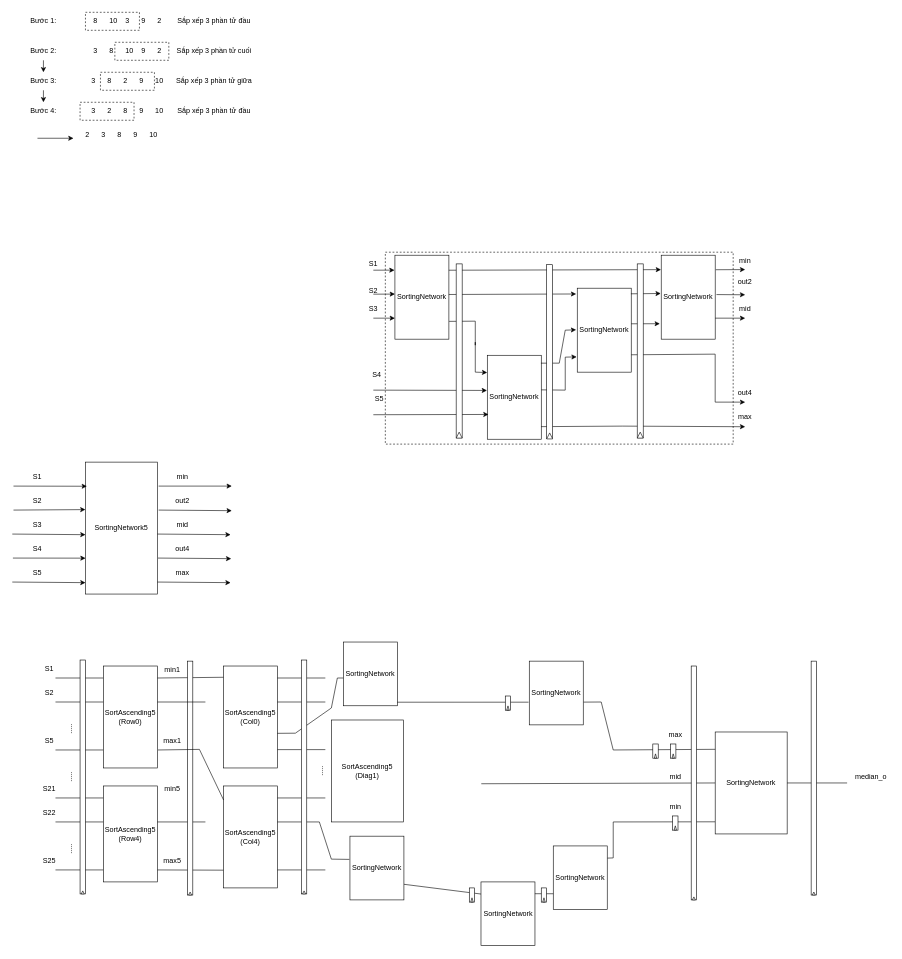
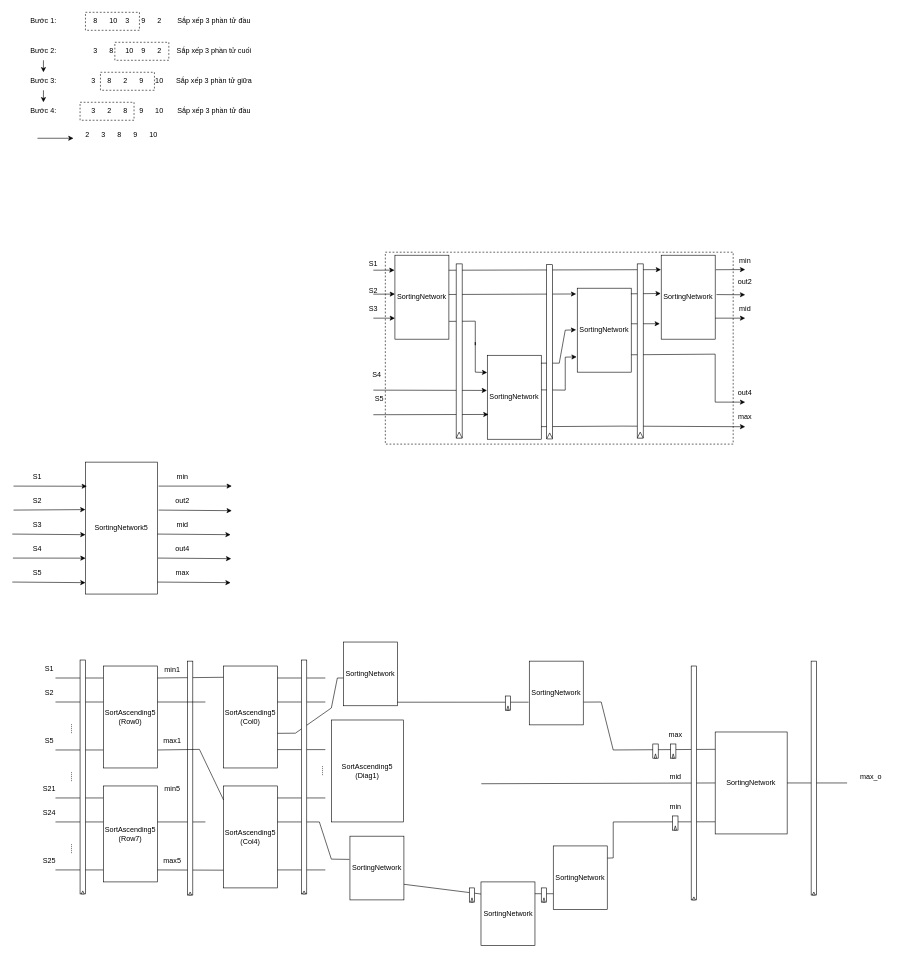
node "median_o": label "median_o" -> "max_o"
node "S22": label "S22" -> "S24"
node "SortAscending5 (Row4)": label "SortAscending5 (Row4)" -> "SortAscending5 (Row7)"
